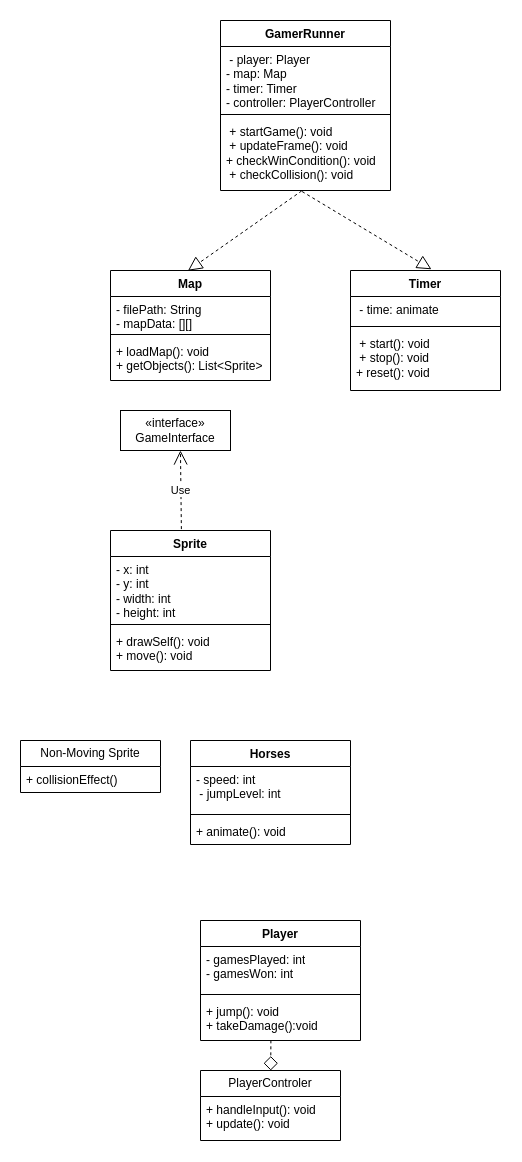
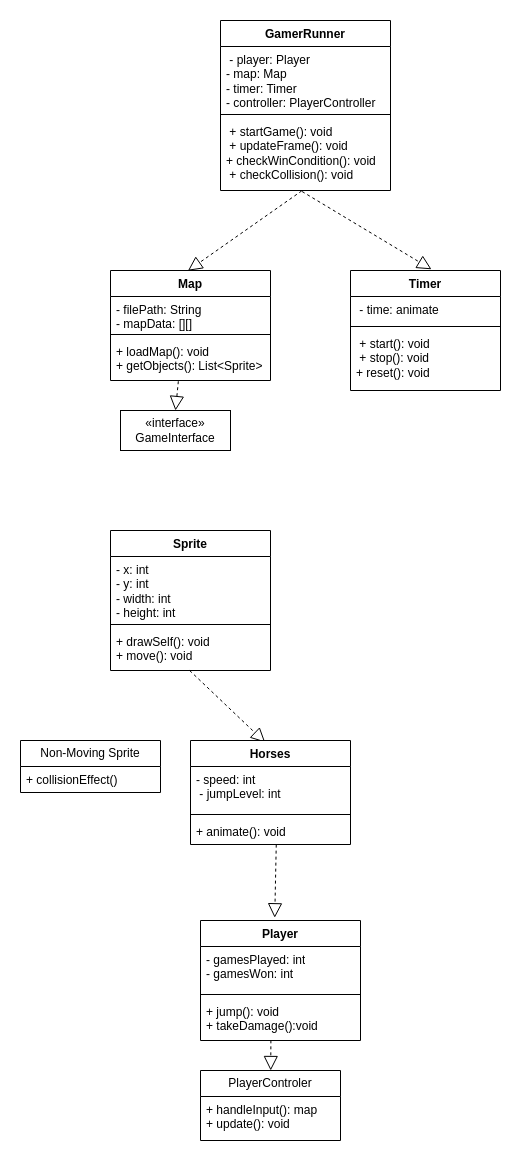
edge "+ loadMap(): void + getObjects(): List<Sprite>" -> "«interface» GameInterface": added
edge "Sprite" -> "«interface» GameInterface": removed, label "Use"
edge "+ drawSelf(): void + move(): void" -> "Horses": added
edge "+ animate(): void" -> "Player": added
edge "+ jump(): void + takeDamage():void" -> "PlayerControler": arrowhead diamond -> block
node "+ handleInput(): void + update(): void": label "+ handleInput(): void + update(): void" -> "+ handleInput(): map + update(): void"
